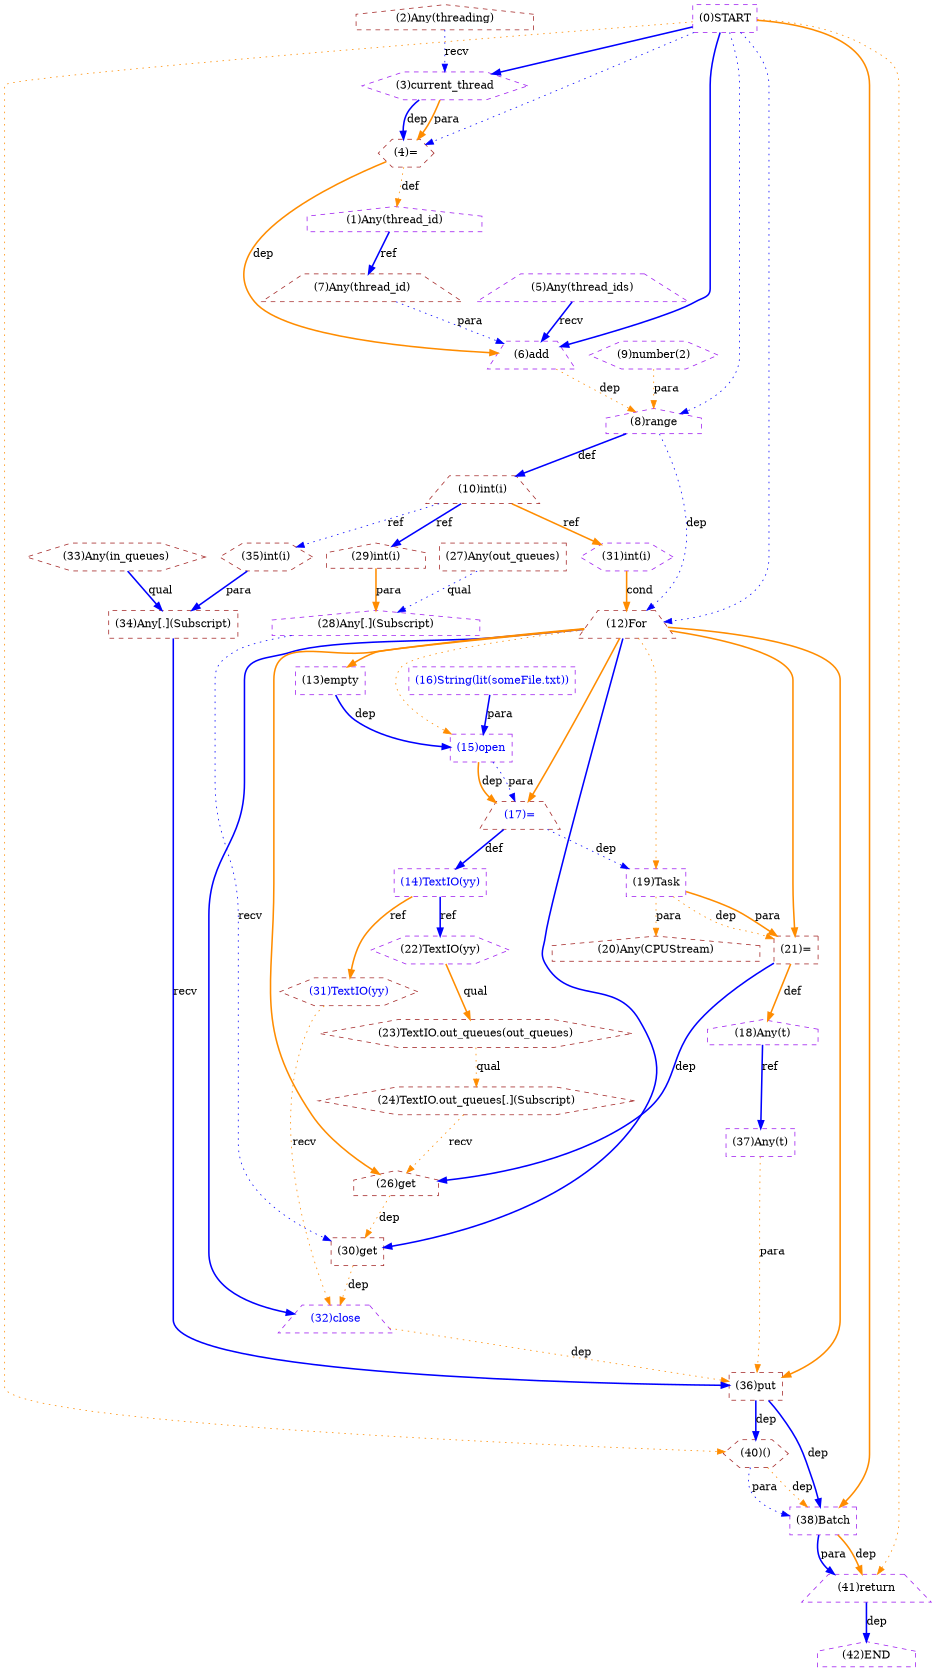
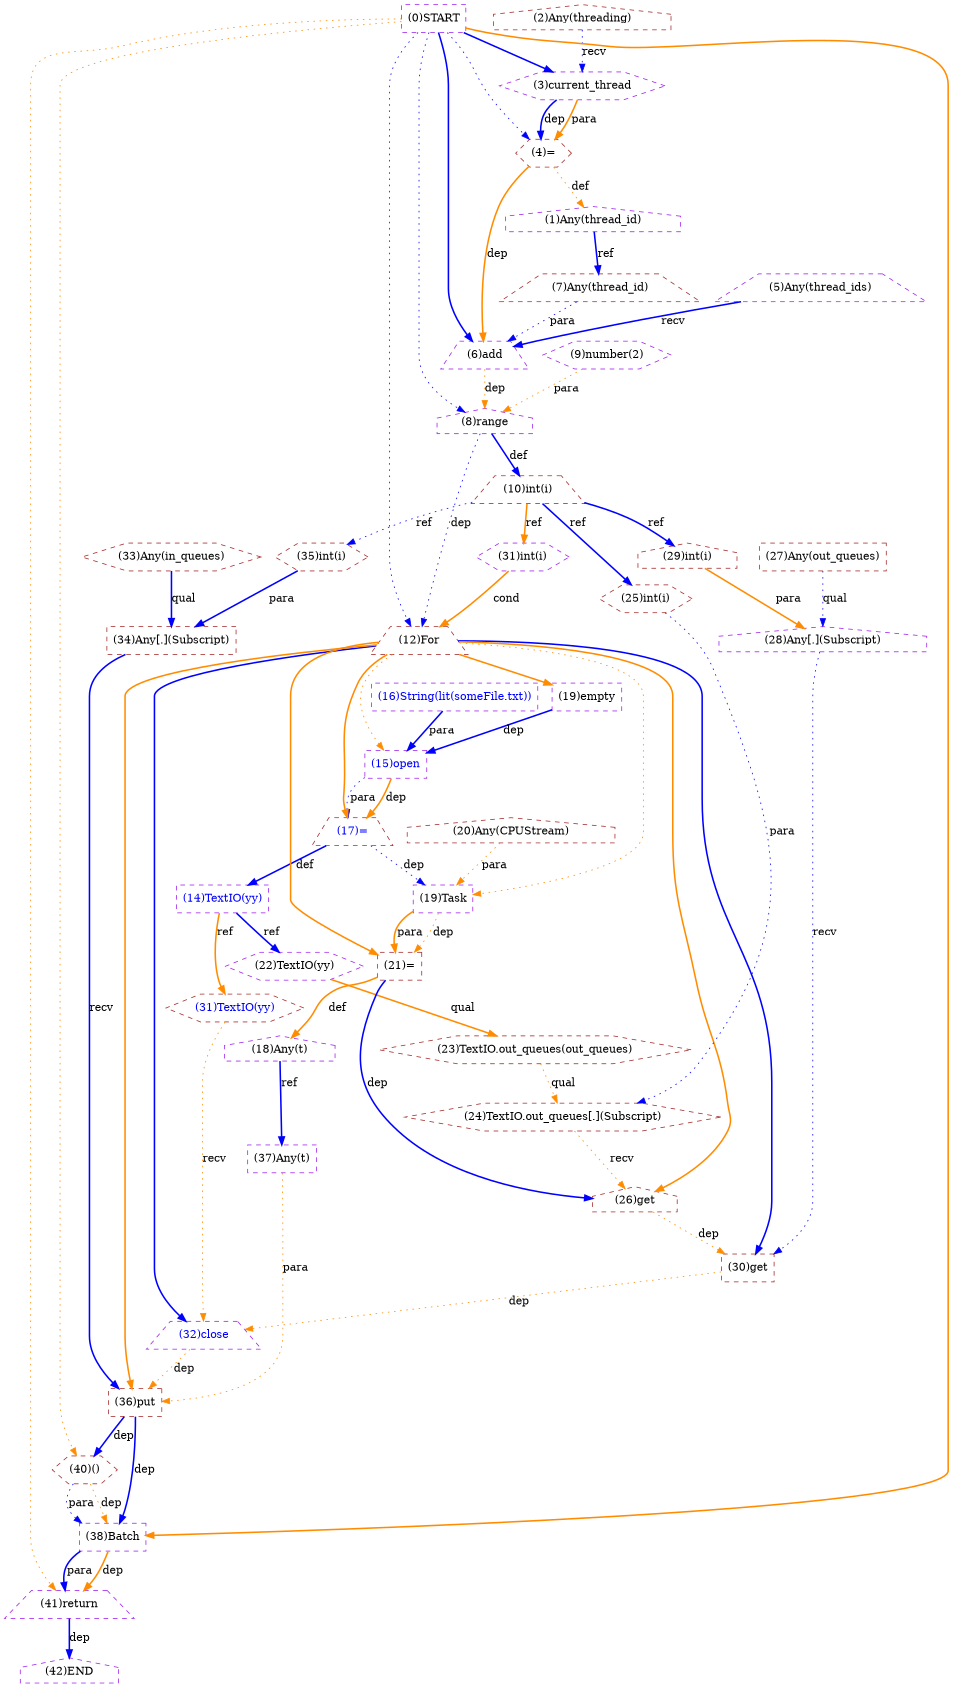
node "(25)int(i)": added
node "(13)empty": label "(13)empty" -> "(19)empty"
edge "(19)Task" -> "(20)Any(CPUStream)": reversed
